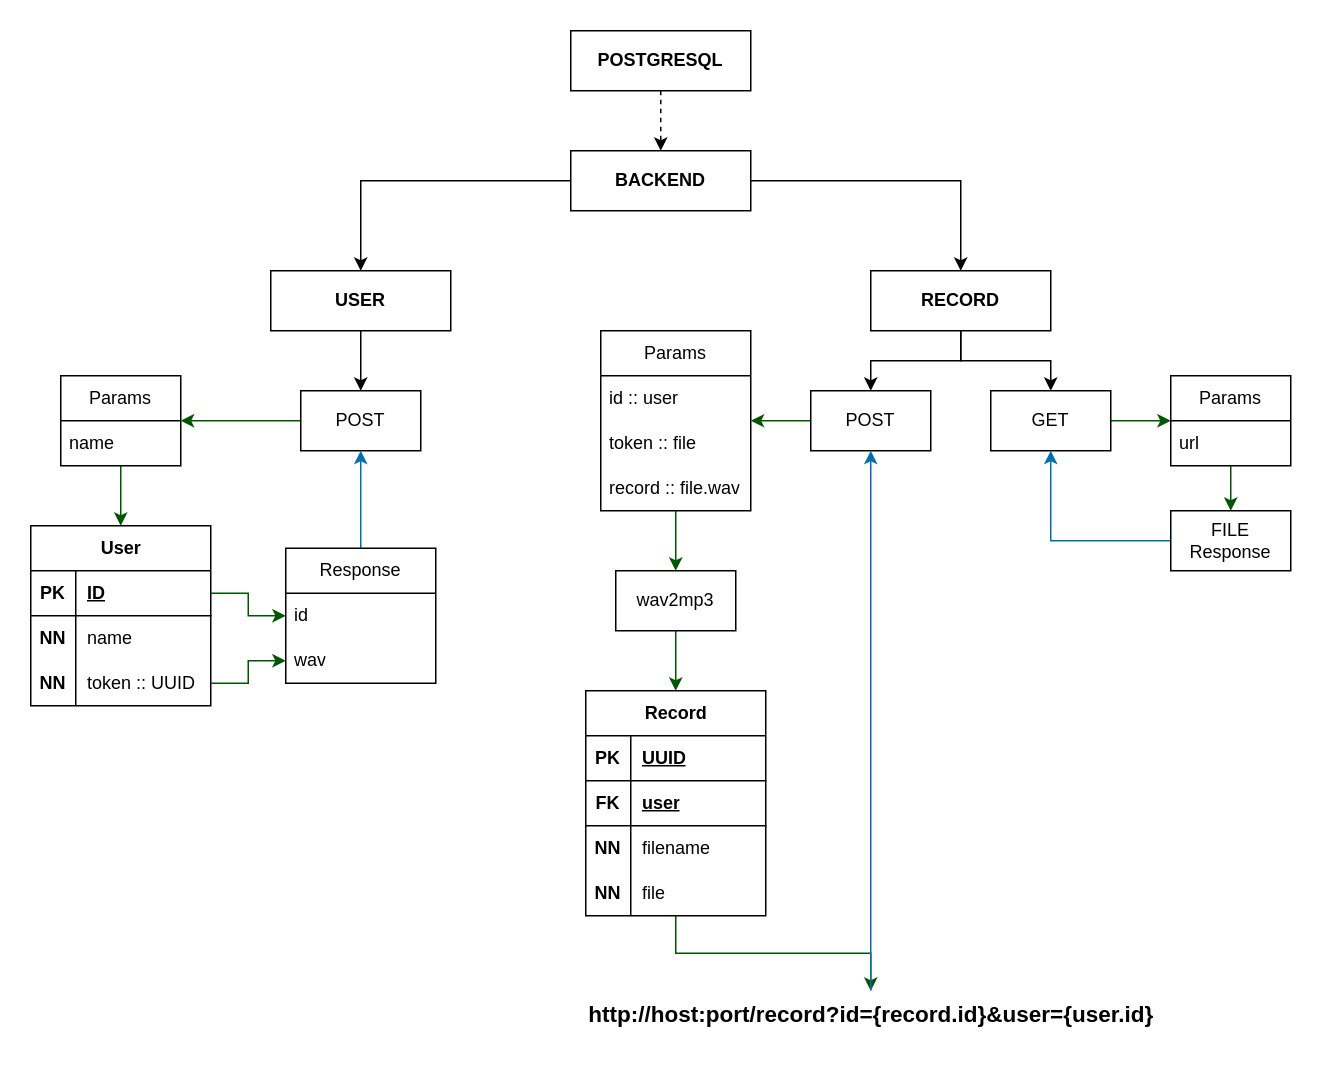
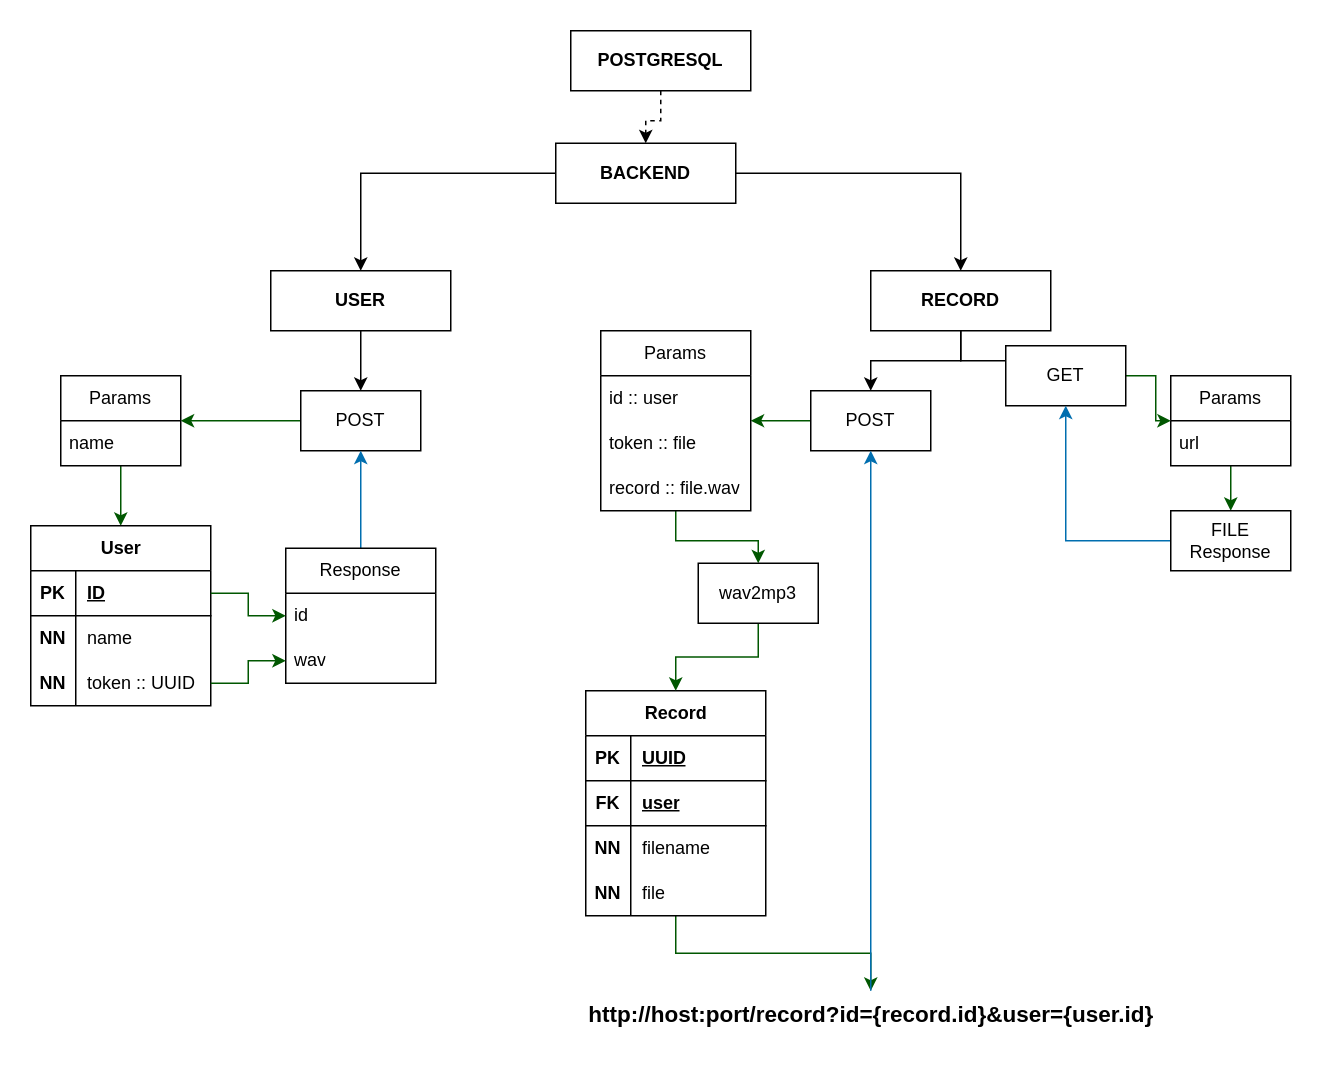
node "BACKEND": moved (661, 181) -> (646, 173)
node "GET": moved (1051, 421) -> (1066, 376)
node "wav2mp3": moved (676, 601) -> (758, 593)
